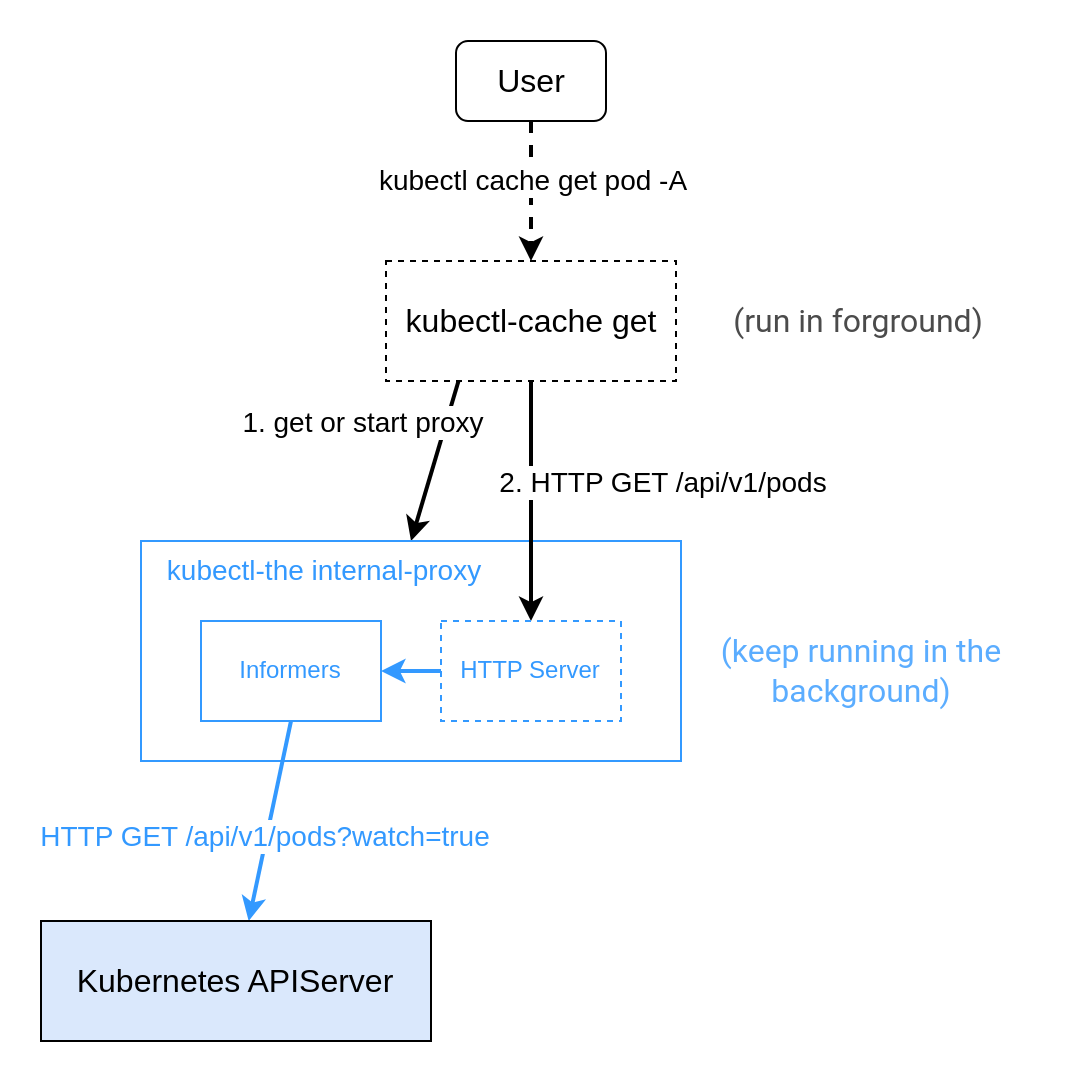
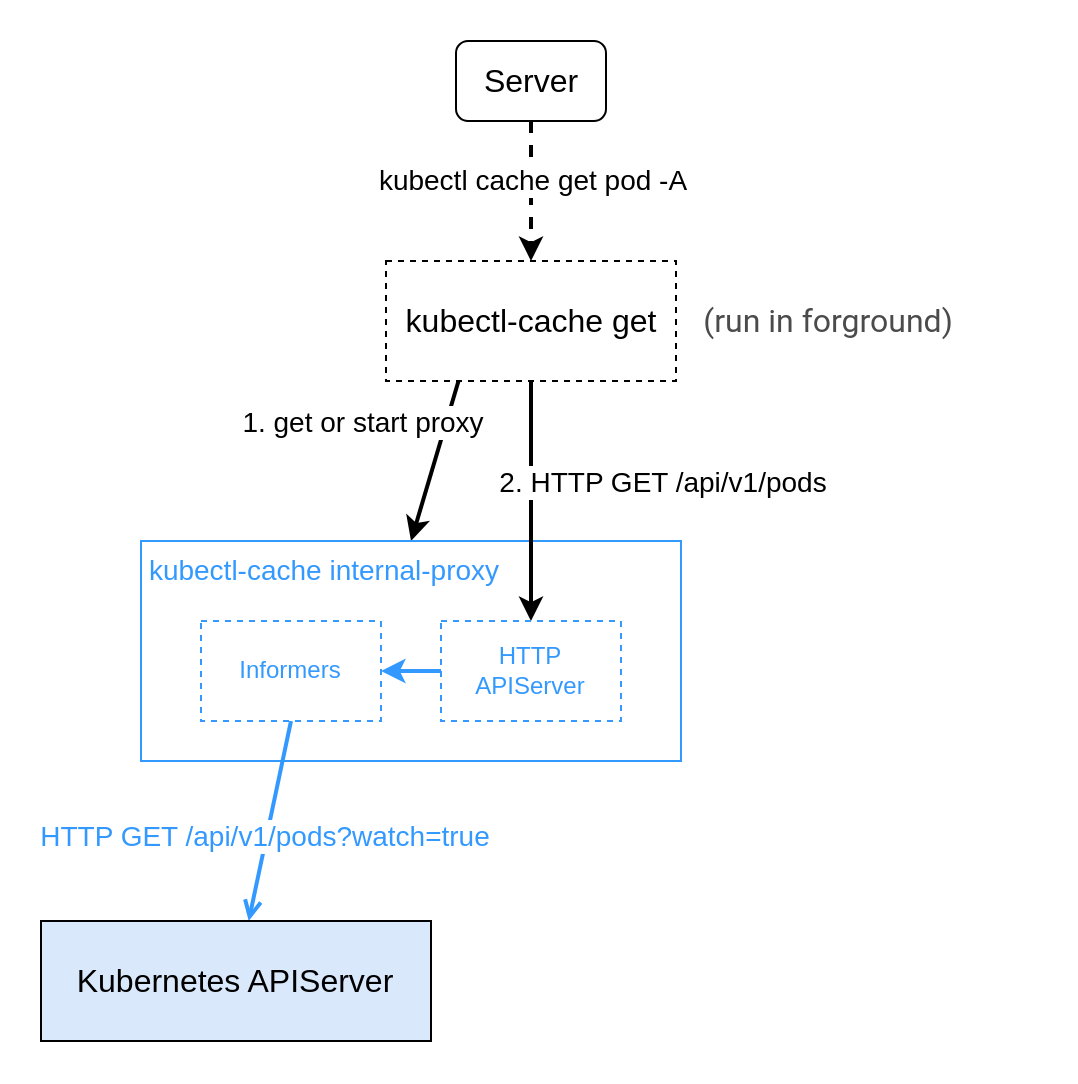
node "User": label "User" -> "Server"
node "(run in forground)": moved (859, 321) -> (829, 321)
node "kubectl-the internal-proxy": label "kubectl-the internal-proxy" -> "kubectl-cache internal-proxy"
node "Informers": style solid -> dashed
node "HTTP Server": label "HTTP Server" -> "HTTP APIServer"
node "(keep running in the background)": removed
edge "Informers" -> "Kubernetes APIServer": arrowhead classic -> open
